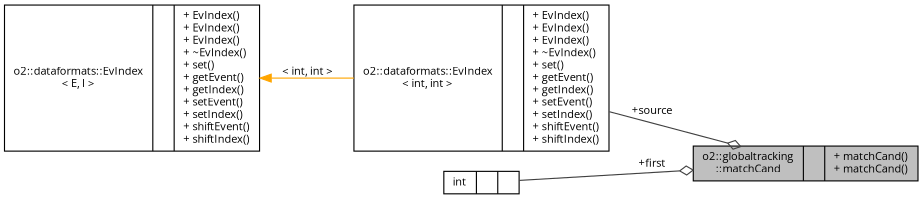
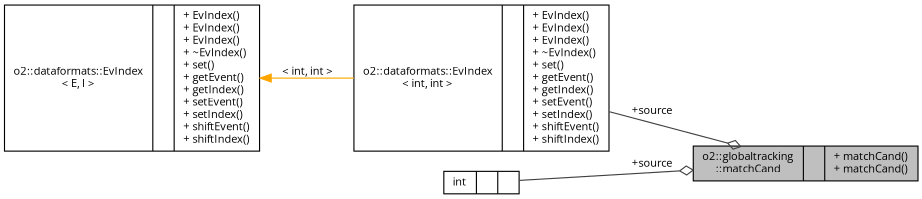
edge "int" -> "o2::globaltracking": label " +first" -> " +source"
